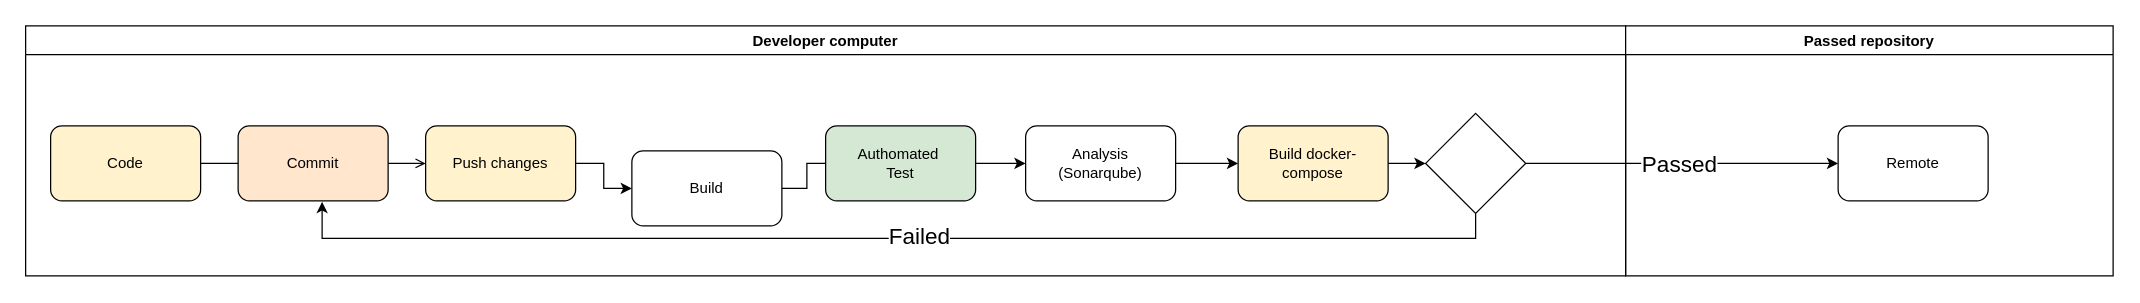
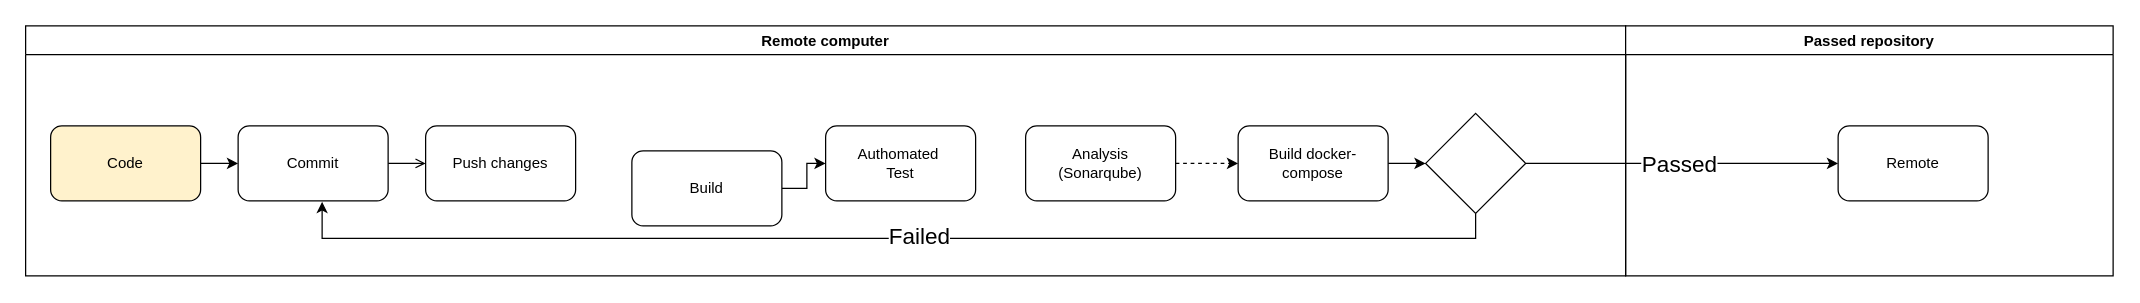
node "Developer computer": label "Developer computer" -> "Remote computer"
edge "Code" -- "Commit": arrowhead none -> classic
node "Commit": fillcolor #ffe6cc -> #ffffff
node "Push changes": fillcolor #fff2cc -> #ffffff
edge "Authomated Test" -- "Build": arrowhead none -> classic
node "Authomated Test": fillcolor #d5e8d4 -> #ffffff
edge "Authomated Test" -> "Analysis (Sonarqube)": removed
edge "Analysis (Sonarqube)" -> "Build docker-compose": style solid -> dashed
node "Build docker-compose": fillcolor #fff2cc -> #ffffff
edge "Push changes" -> "Build": removed
